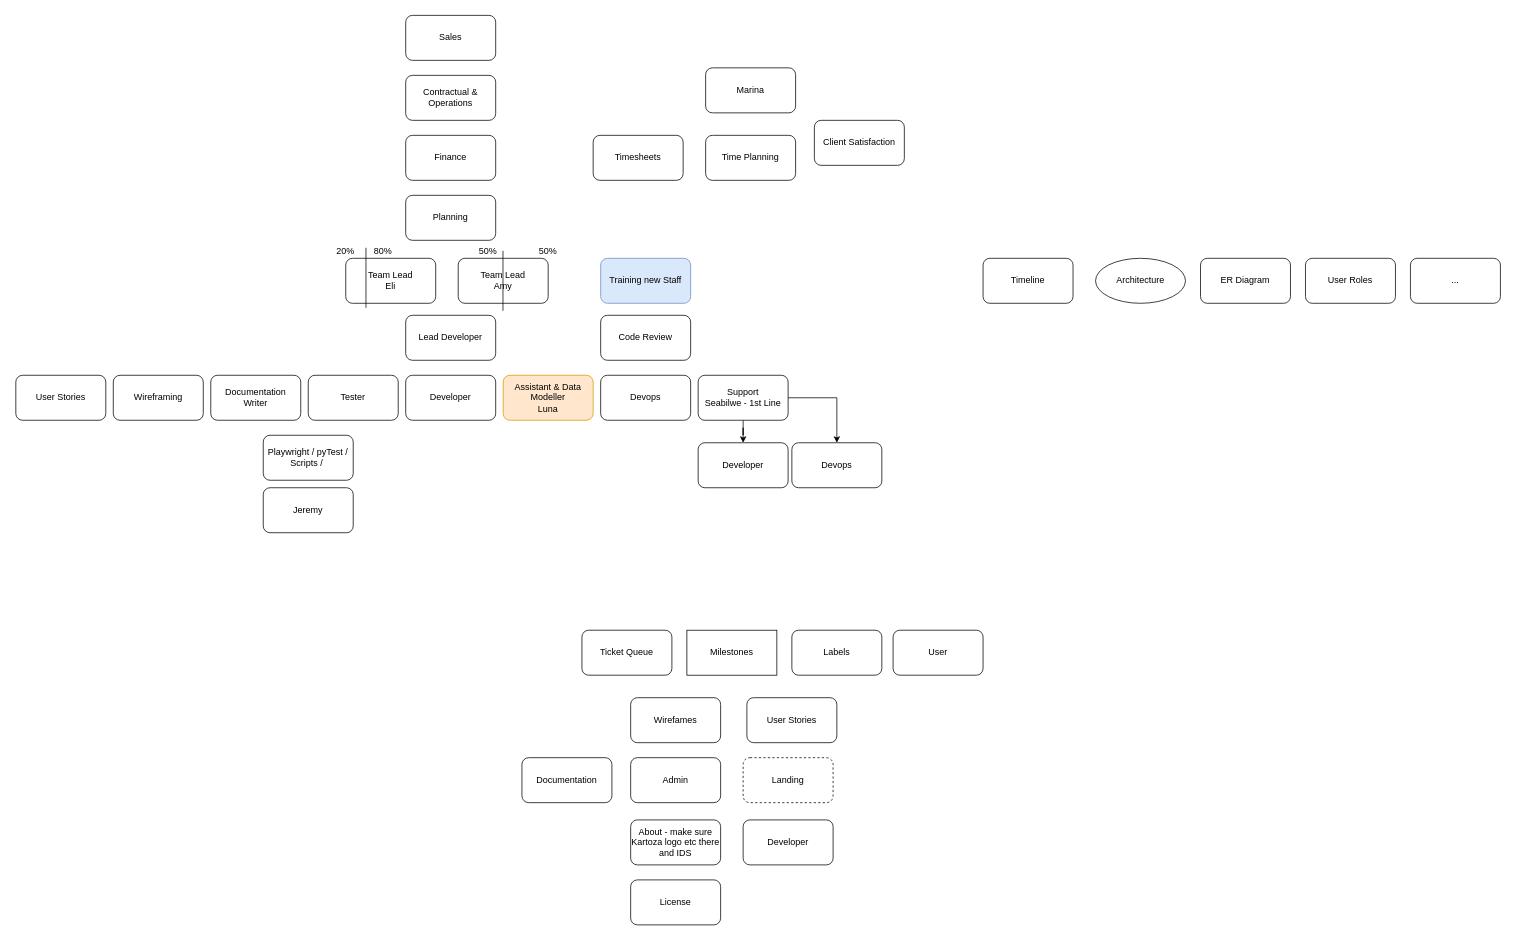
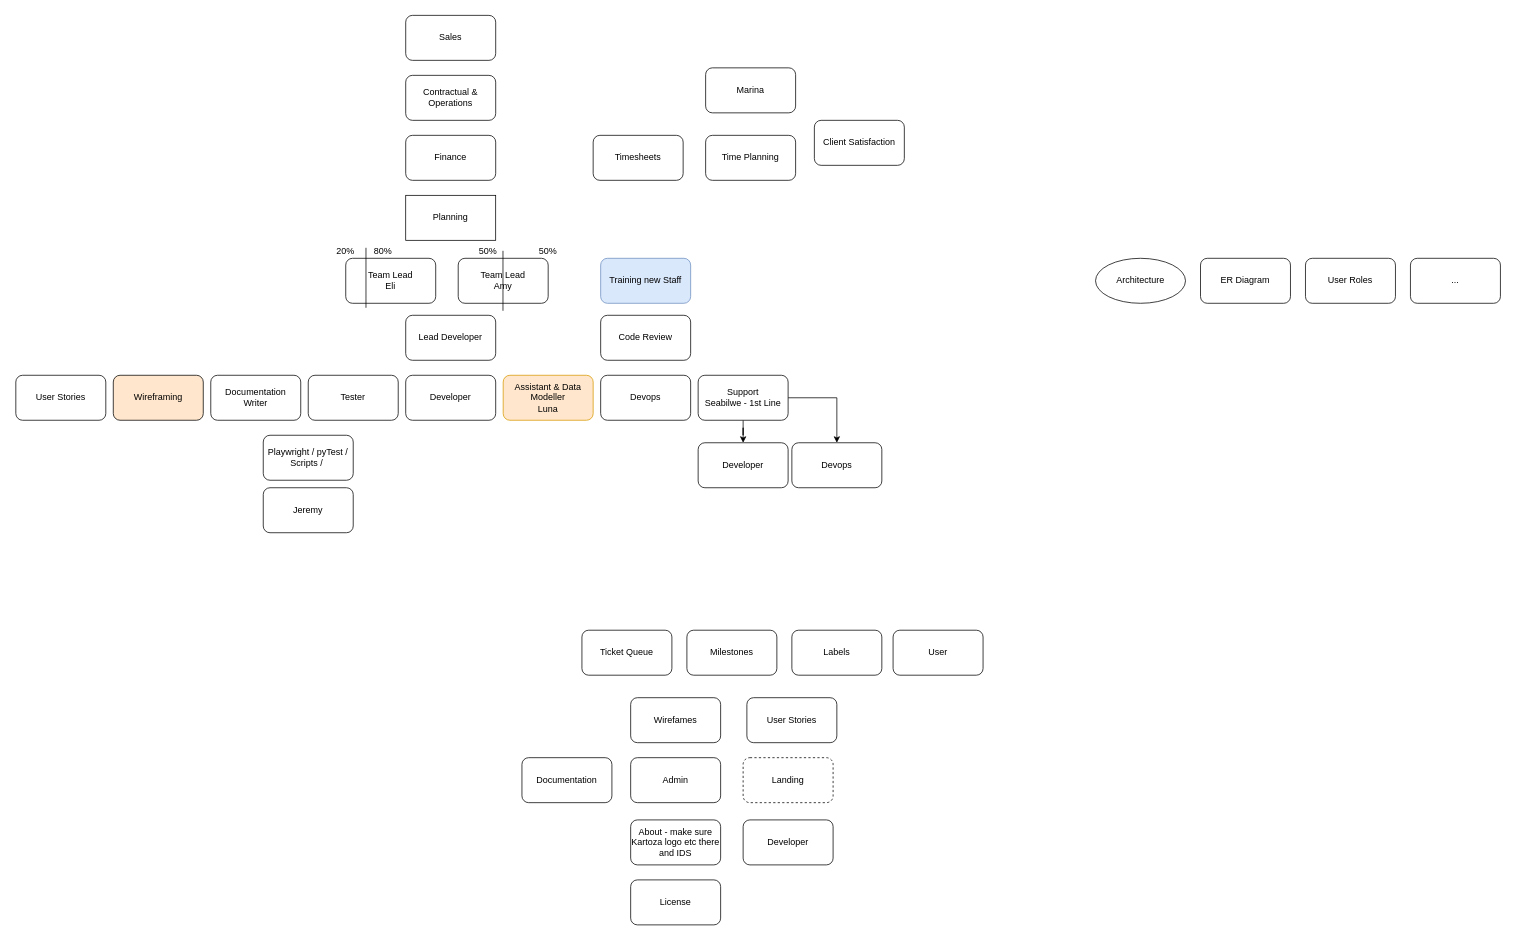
node "Planning": shape rounded rectangle -> rectangle
node "Timeline": removed
node "Wireframing": fillcolor #ffffff -> #ffe6cc
node "Milestones": shape rectangle -> rounded rectangle
